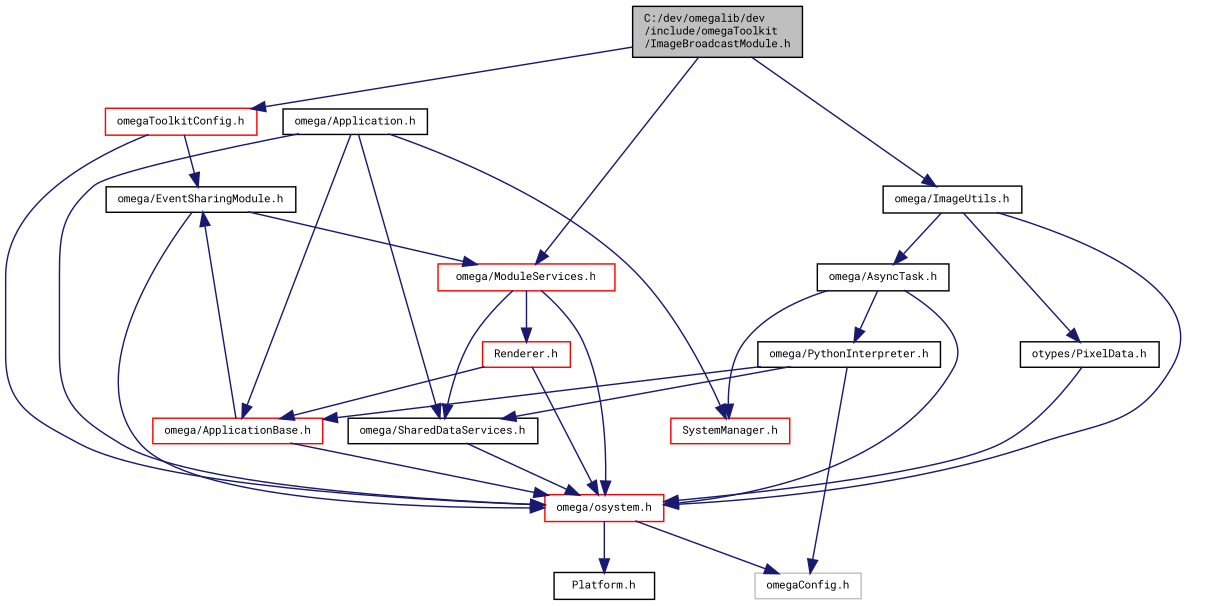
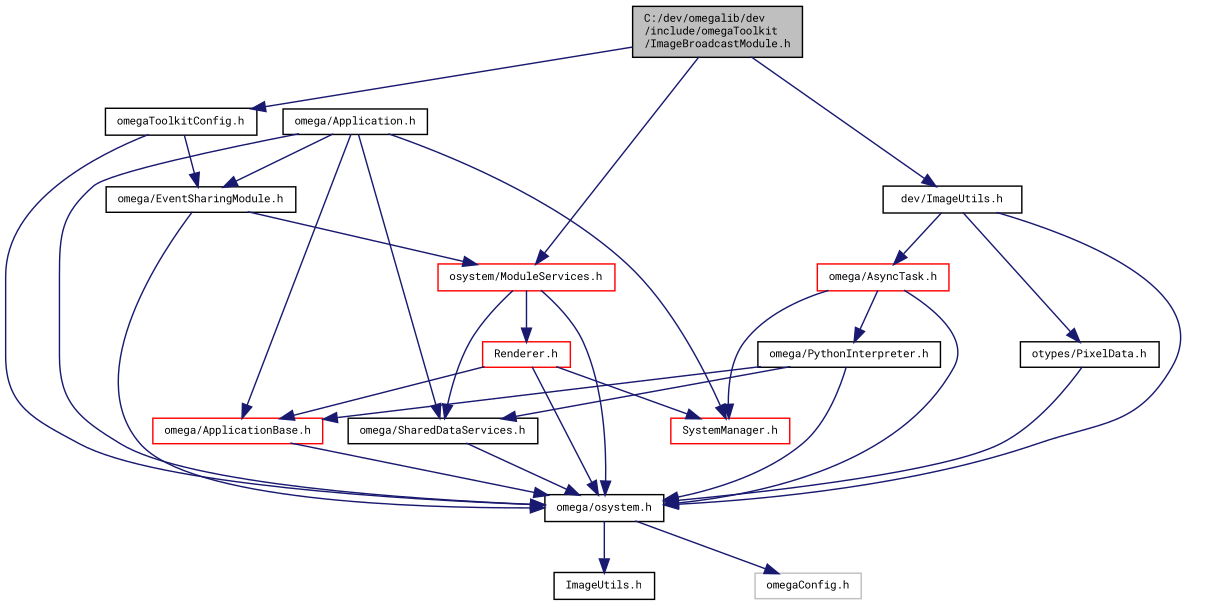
node "omegaToolkitConfig.h": color red -> black
node "omega/ImageUtils.h": label "omega/ImageUtils.h" -> "dev/ImageUtils.h"
node "omega/ModuleServices.h": label "omega/ModuleServices.h" -> "osystem/ModuleServices.h"
node "omega/AsyncTask.h": color black -> red
edge "omega/ApplicationBase.h" -> "omega/EventSharingModule.h": now "omega/Application.h" -> "omega/EventSharingModule.h"
edge "Renderer.h" -> "SystemManager.h": added
edge "omega/PythonInterpreter.h" -> "omegaConfig.h": now "omega/PythonInterpreter.h" -> "omega/osystem.h"
node "omega/osystem.h": color red -> black
node "Platform.h": label "Platform.h" -> "ImageUtils.h"
